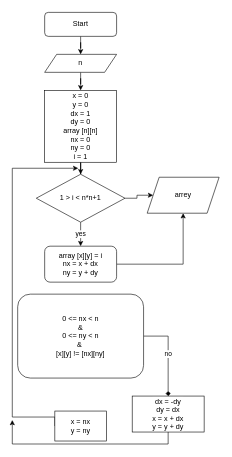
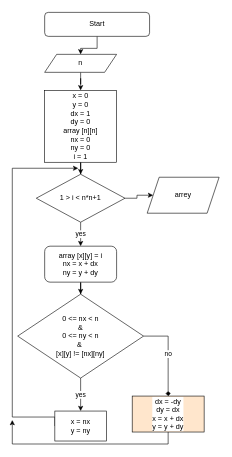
node "Start": size 72x24 -> 105x24
edge "array [x][y] = i nx = x + dx ny = y + dy" -> "arrey": now "array [x][y] = i nx = x + dx ny = y + dy" -> "0 <= nx < n & 0 <= ny < n & [x][y] != [nx][ny]"
node "0 <= nx < n & 0 <= ny < n & [x][y] != [nx][ny]": shape rounded rectangle -> diamond
edge "0 <= nx < n & 0 <= ny < n & [x][y] != [nx][ny]" -> "x = nx y = ny": added, label "yes"
node "dx = -dy dy = dx x = x + dx y = y + dy": fillcolor #ffffff -> #ffe6cc
